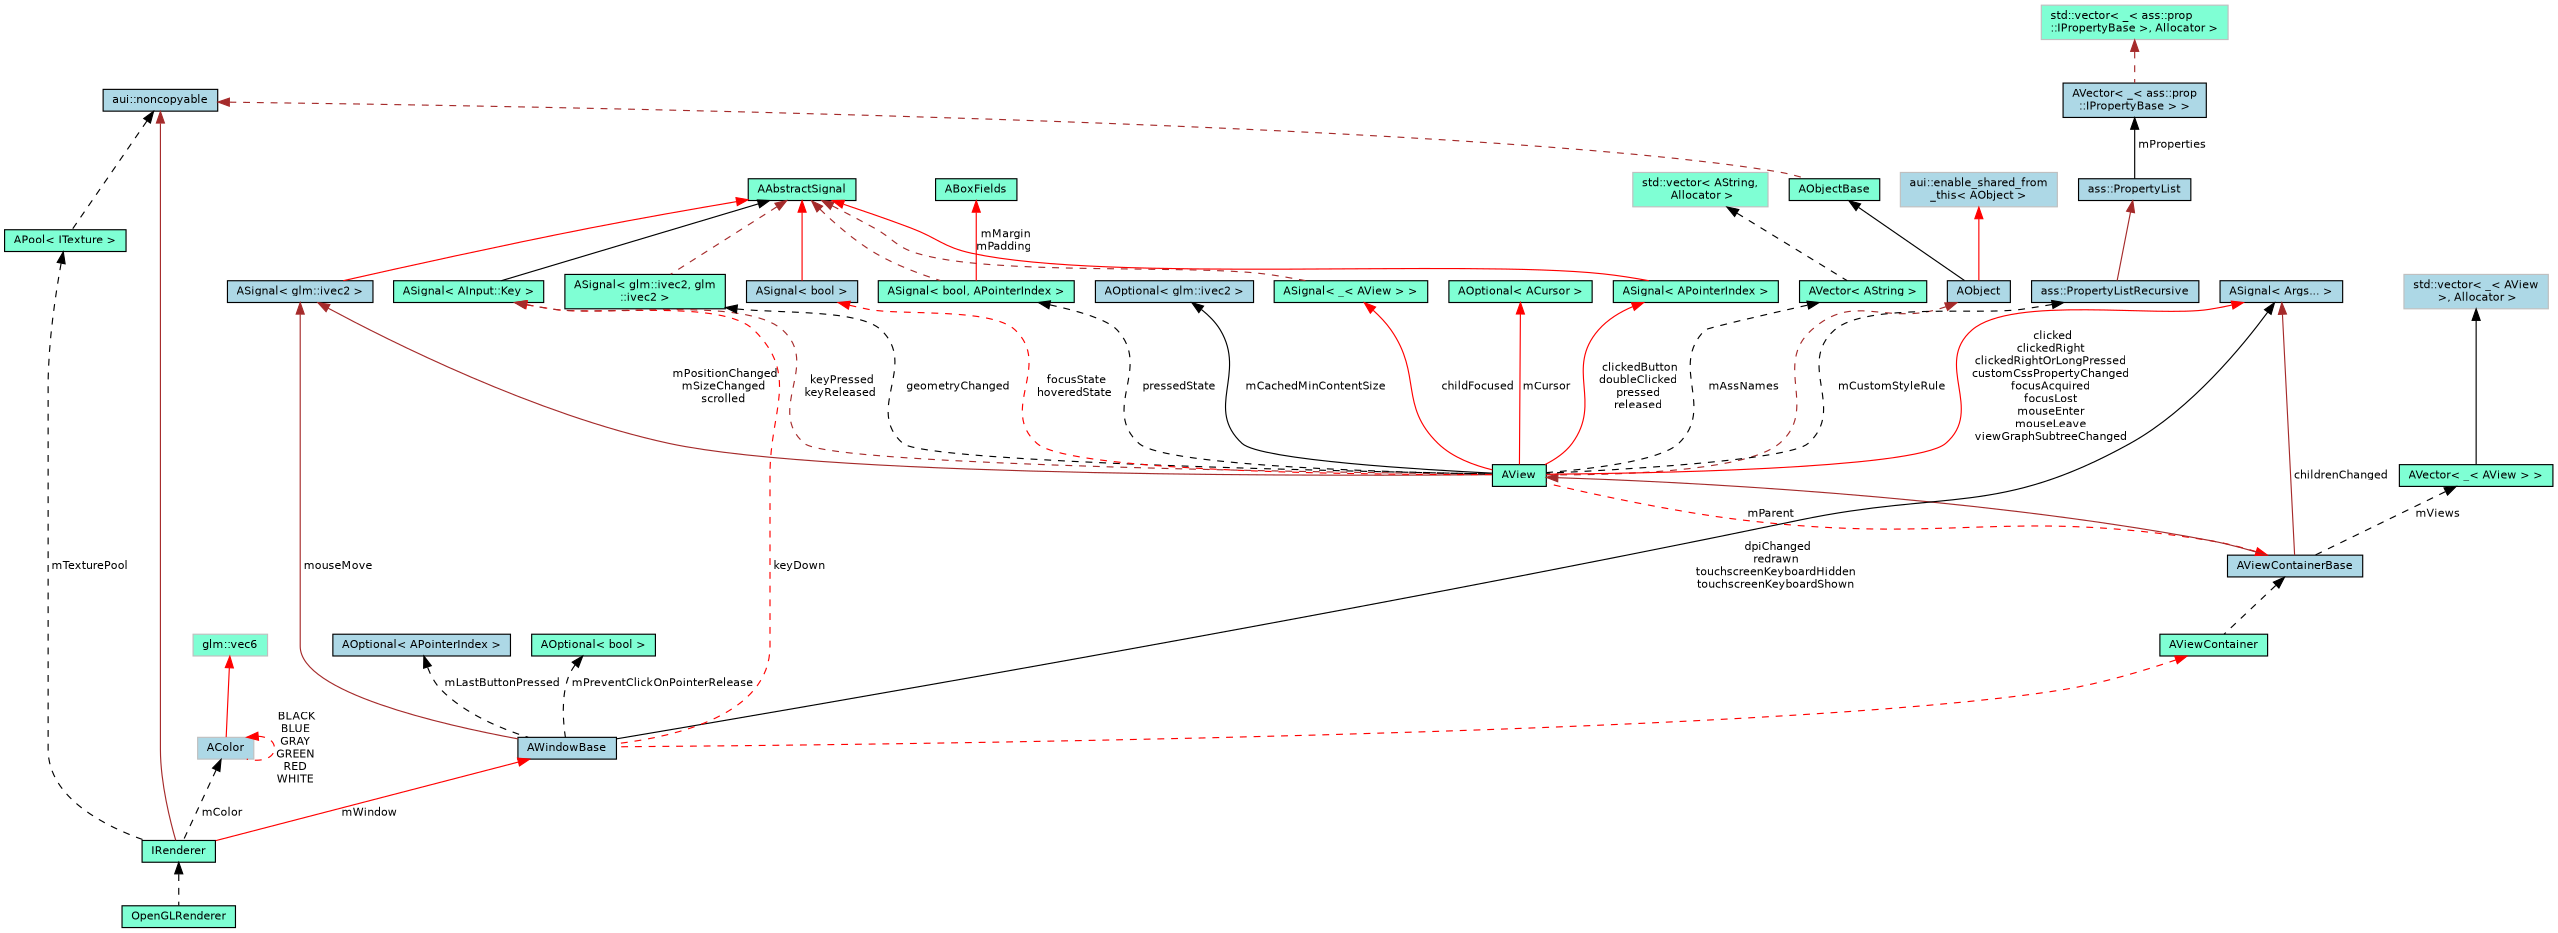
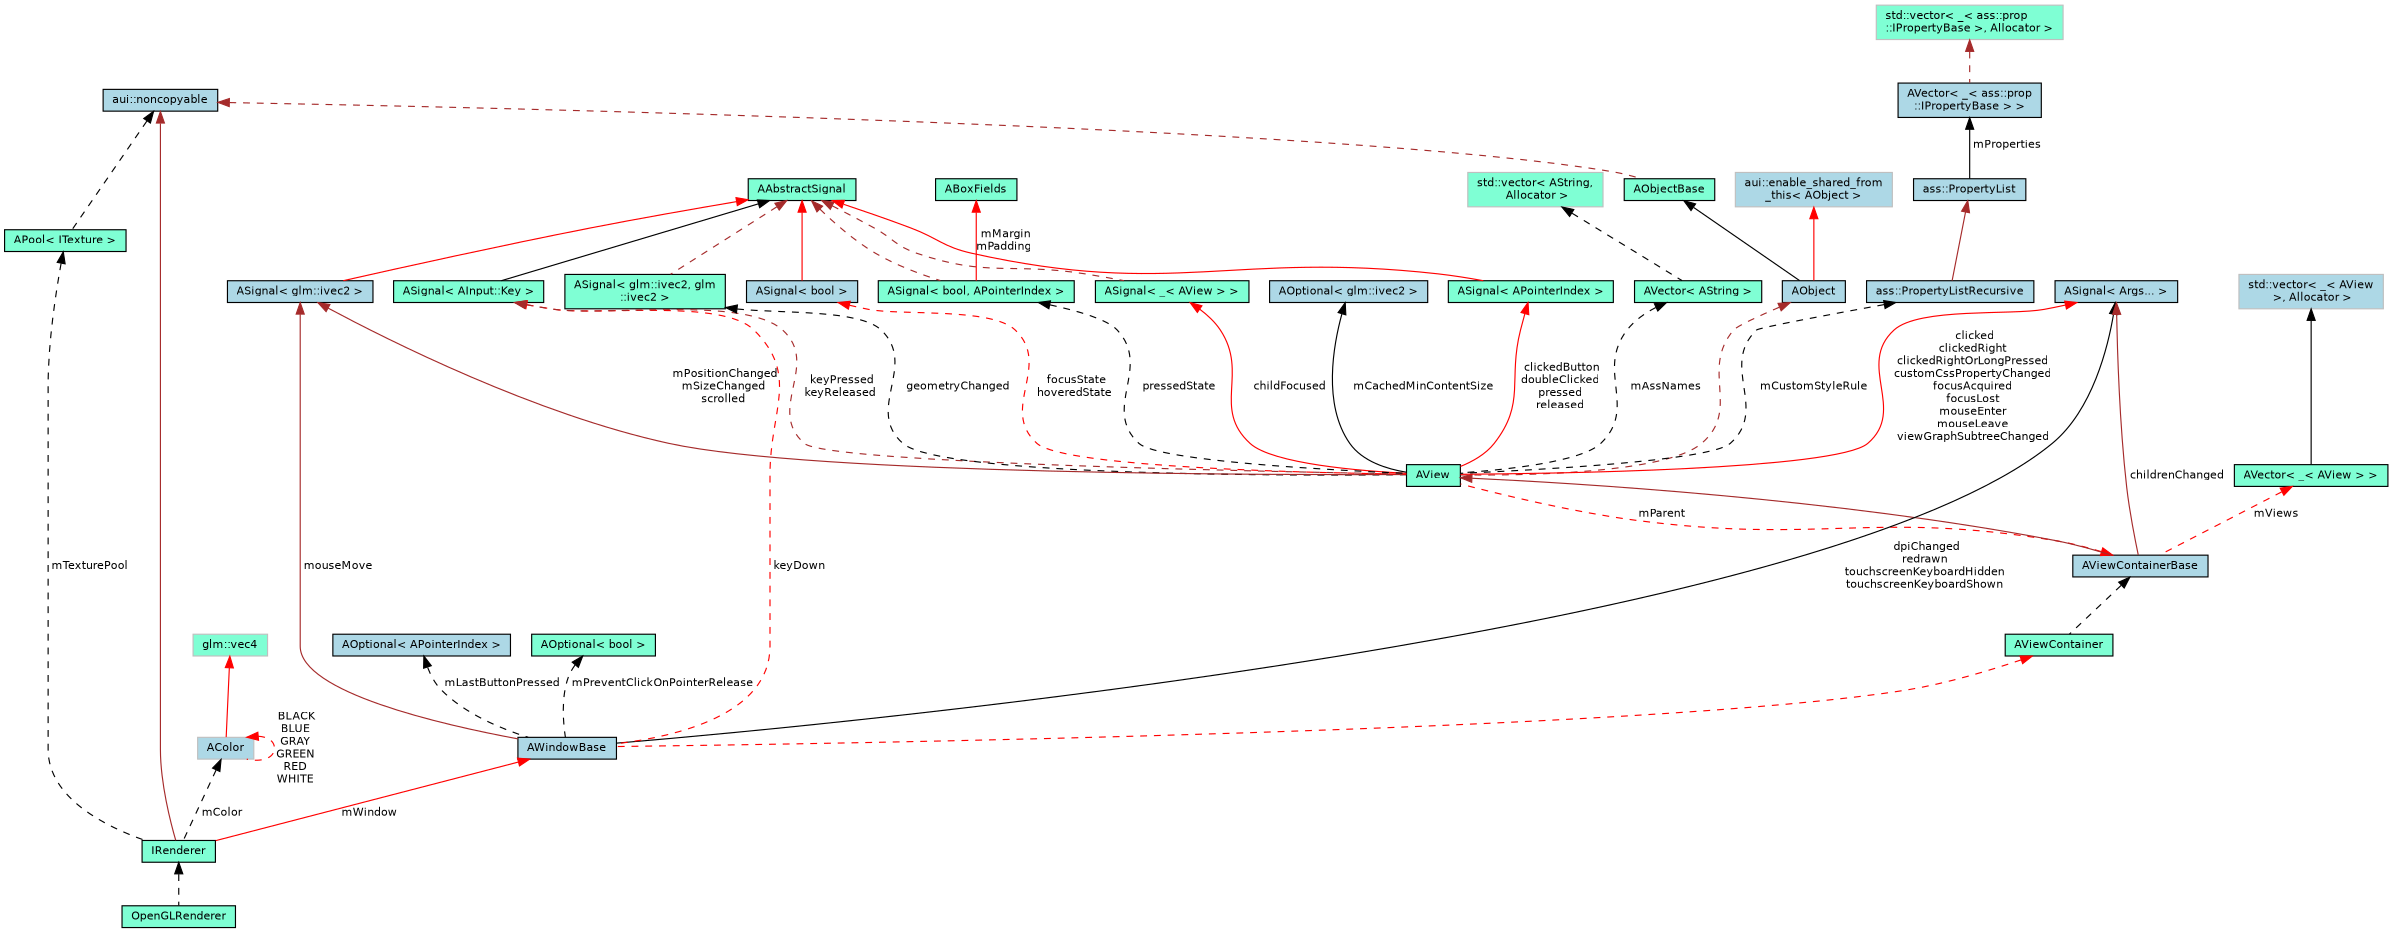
node "AOptional< ACursor >": removed
edge "AViewContainerBase" -> "AVector< _< AView > >": color black -> red
node "glm::vec6": label "glm::vec6" -> "glm::vec4"
